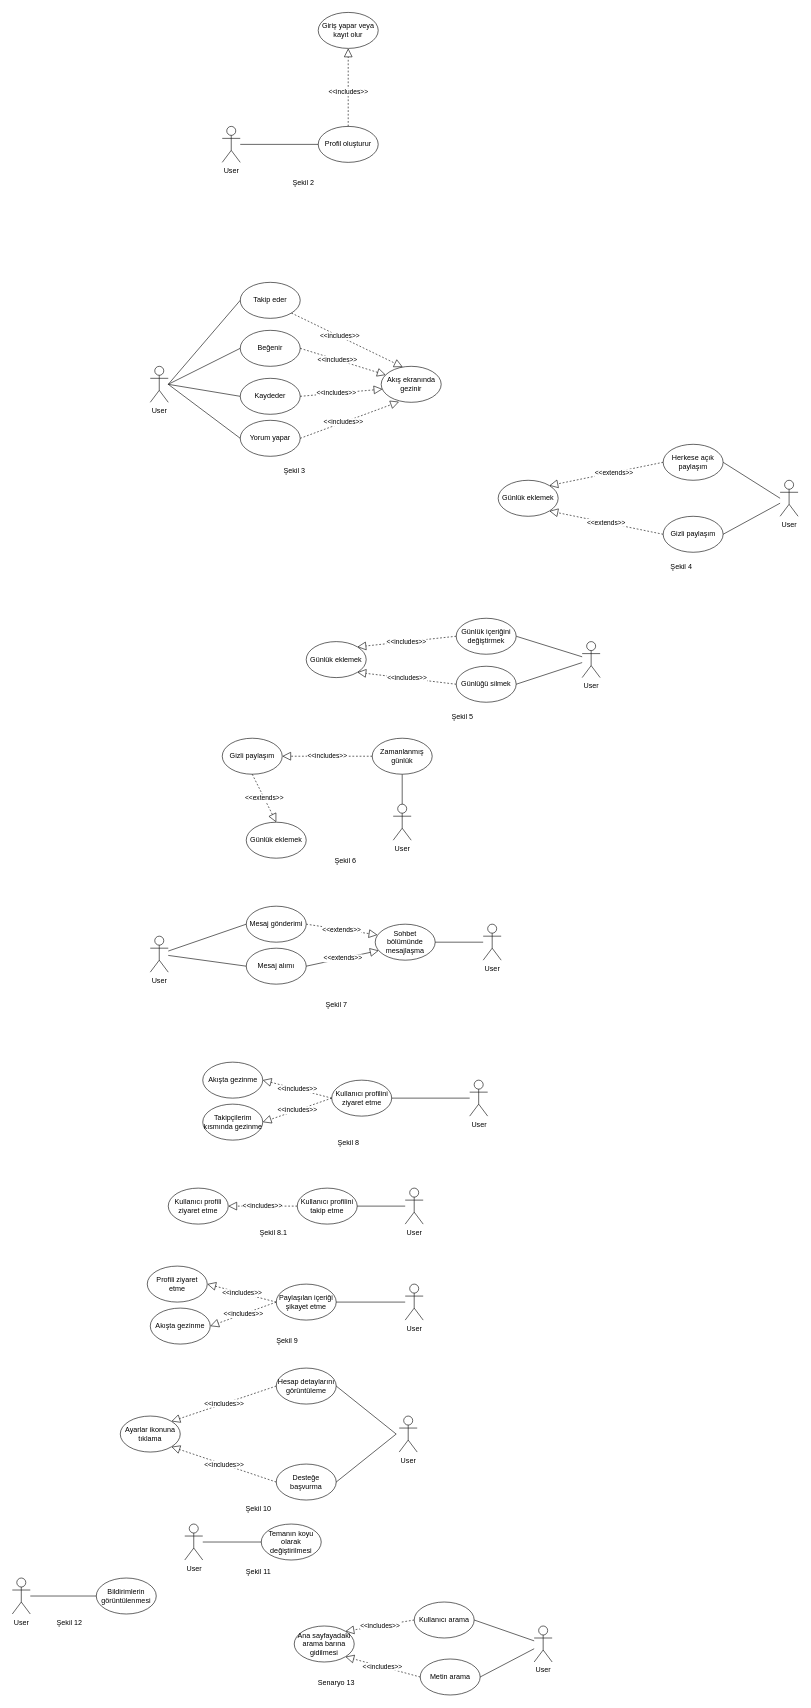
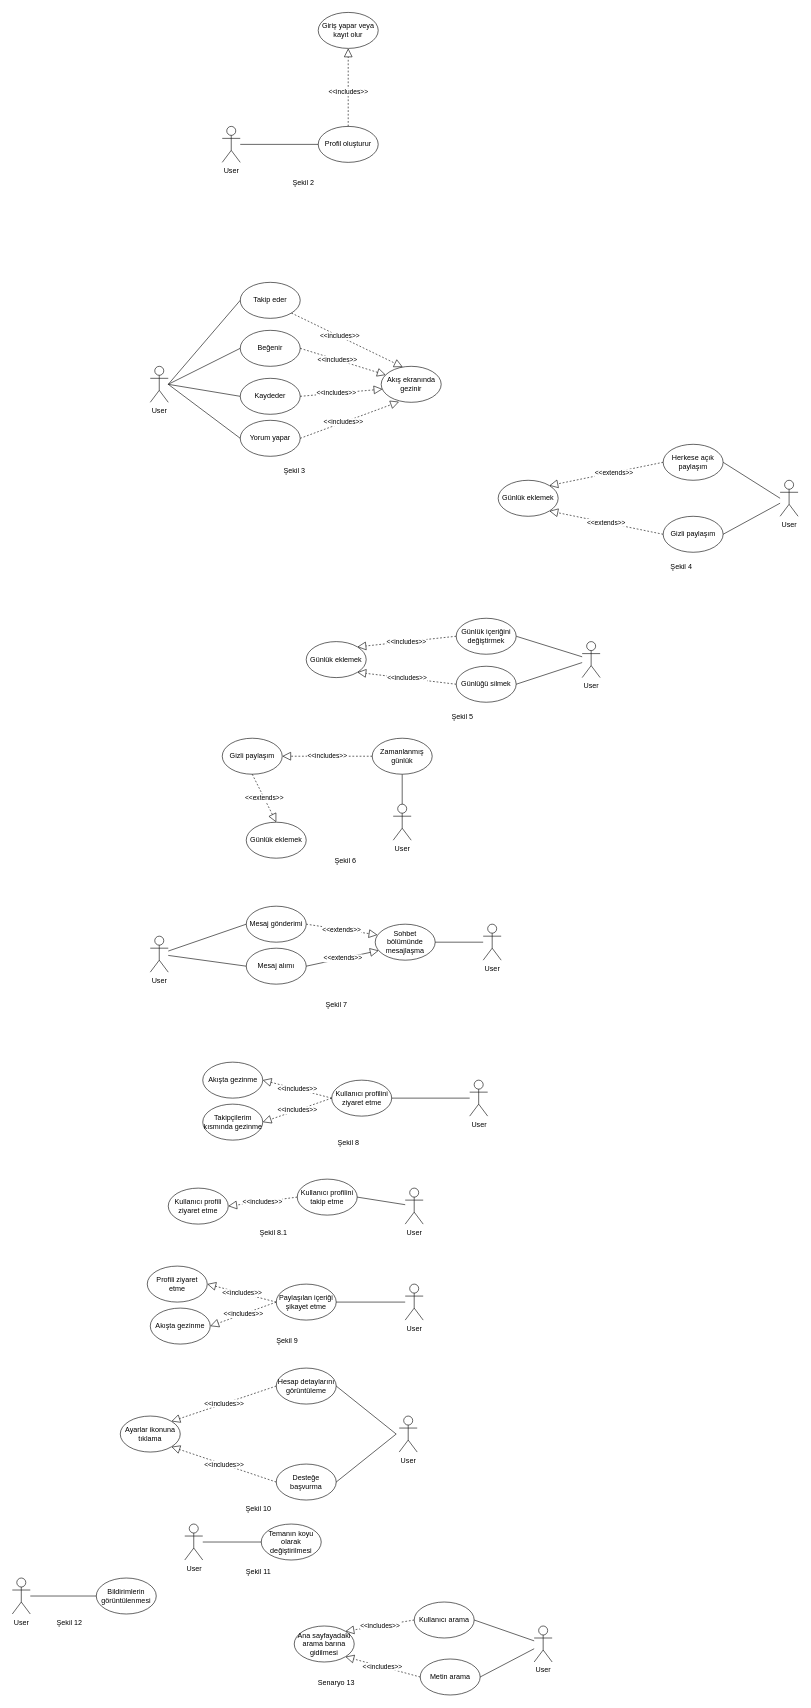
node "Kullanıcı profilini takip etme": moved (327, 1206) -> (327, 1197)
